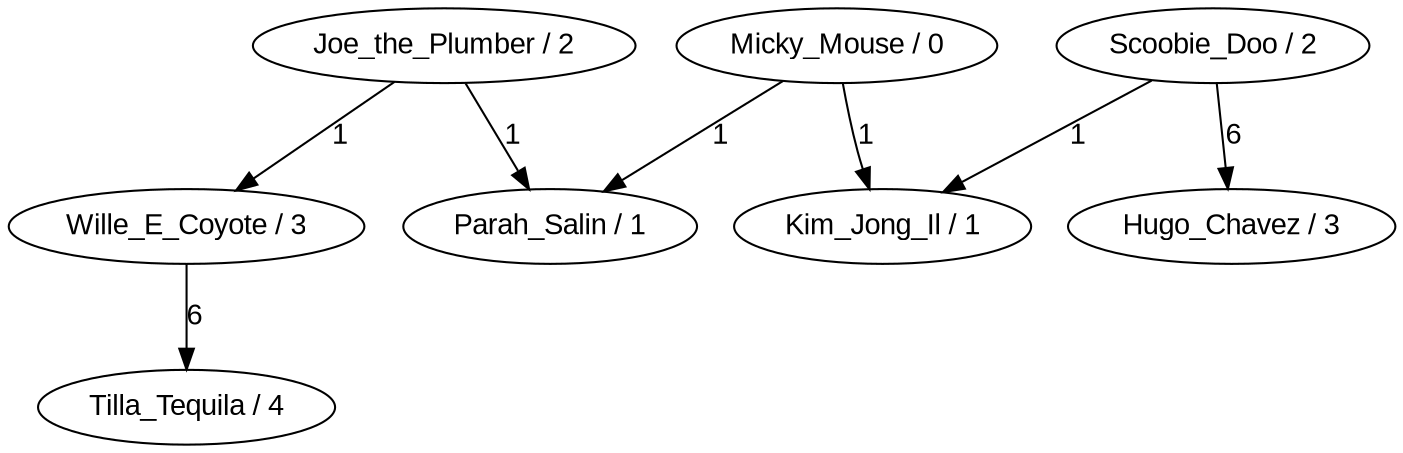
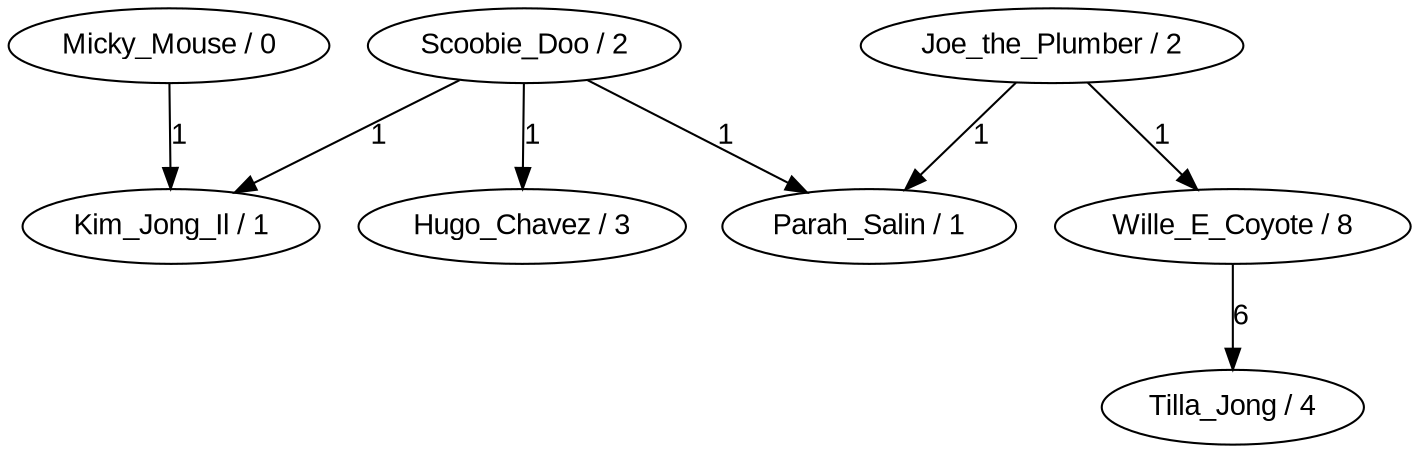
edge "Micky_Mouse / 0" -> "Parah_Salin / 1": now "Scoobie_Doo / 2" -> "Parah_Salin / 1"
edge "Scoobie_Doo / 2" -> "Hugo_Chavez / 3": label "6" -> "1"
node "Wille_E_Coyote / 3": label "Wille_E_Coyote / 3" -> "Wille_E_Coyote / 8"
node "Tilla_Tequila / 4": label "Tilla_Tequila / 4" -> "Tilla_Jong / 4"
